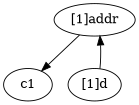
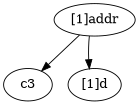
edge "[1]d" -> "[1]addr": reversed
node "c1": label "c1" -> "c3"
